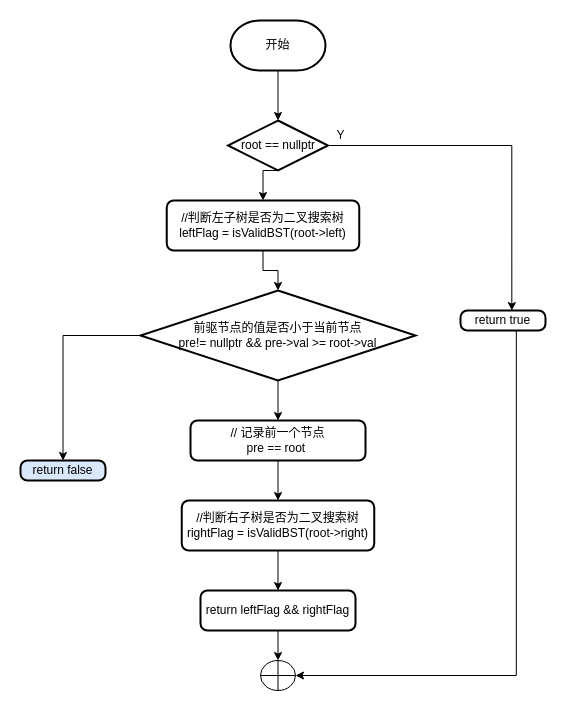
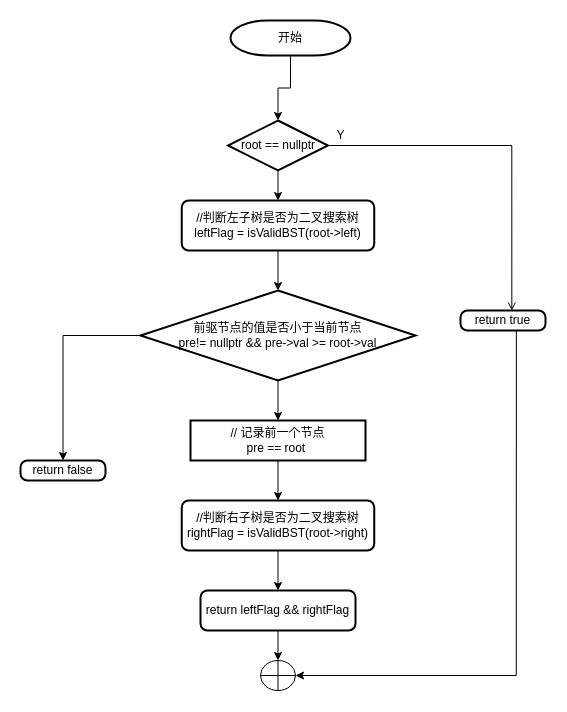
node "开始": size 95x50 -> 120x35
node "//判断左子树是否为二叉搜索树 leftFlag = isValidBST(root->left)": moved (263, 226) -> (278, 226)
edge "root == nullptr" -> "return true": arrowhead classic -> open
node "// 记录前一个节点 pre == root": shape rounded rectangle -> rectangle
node "return false": fillcolor #dae8fc -> #ffffff
